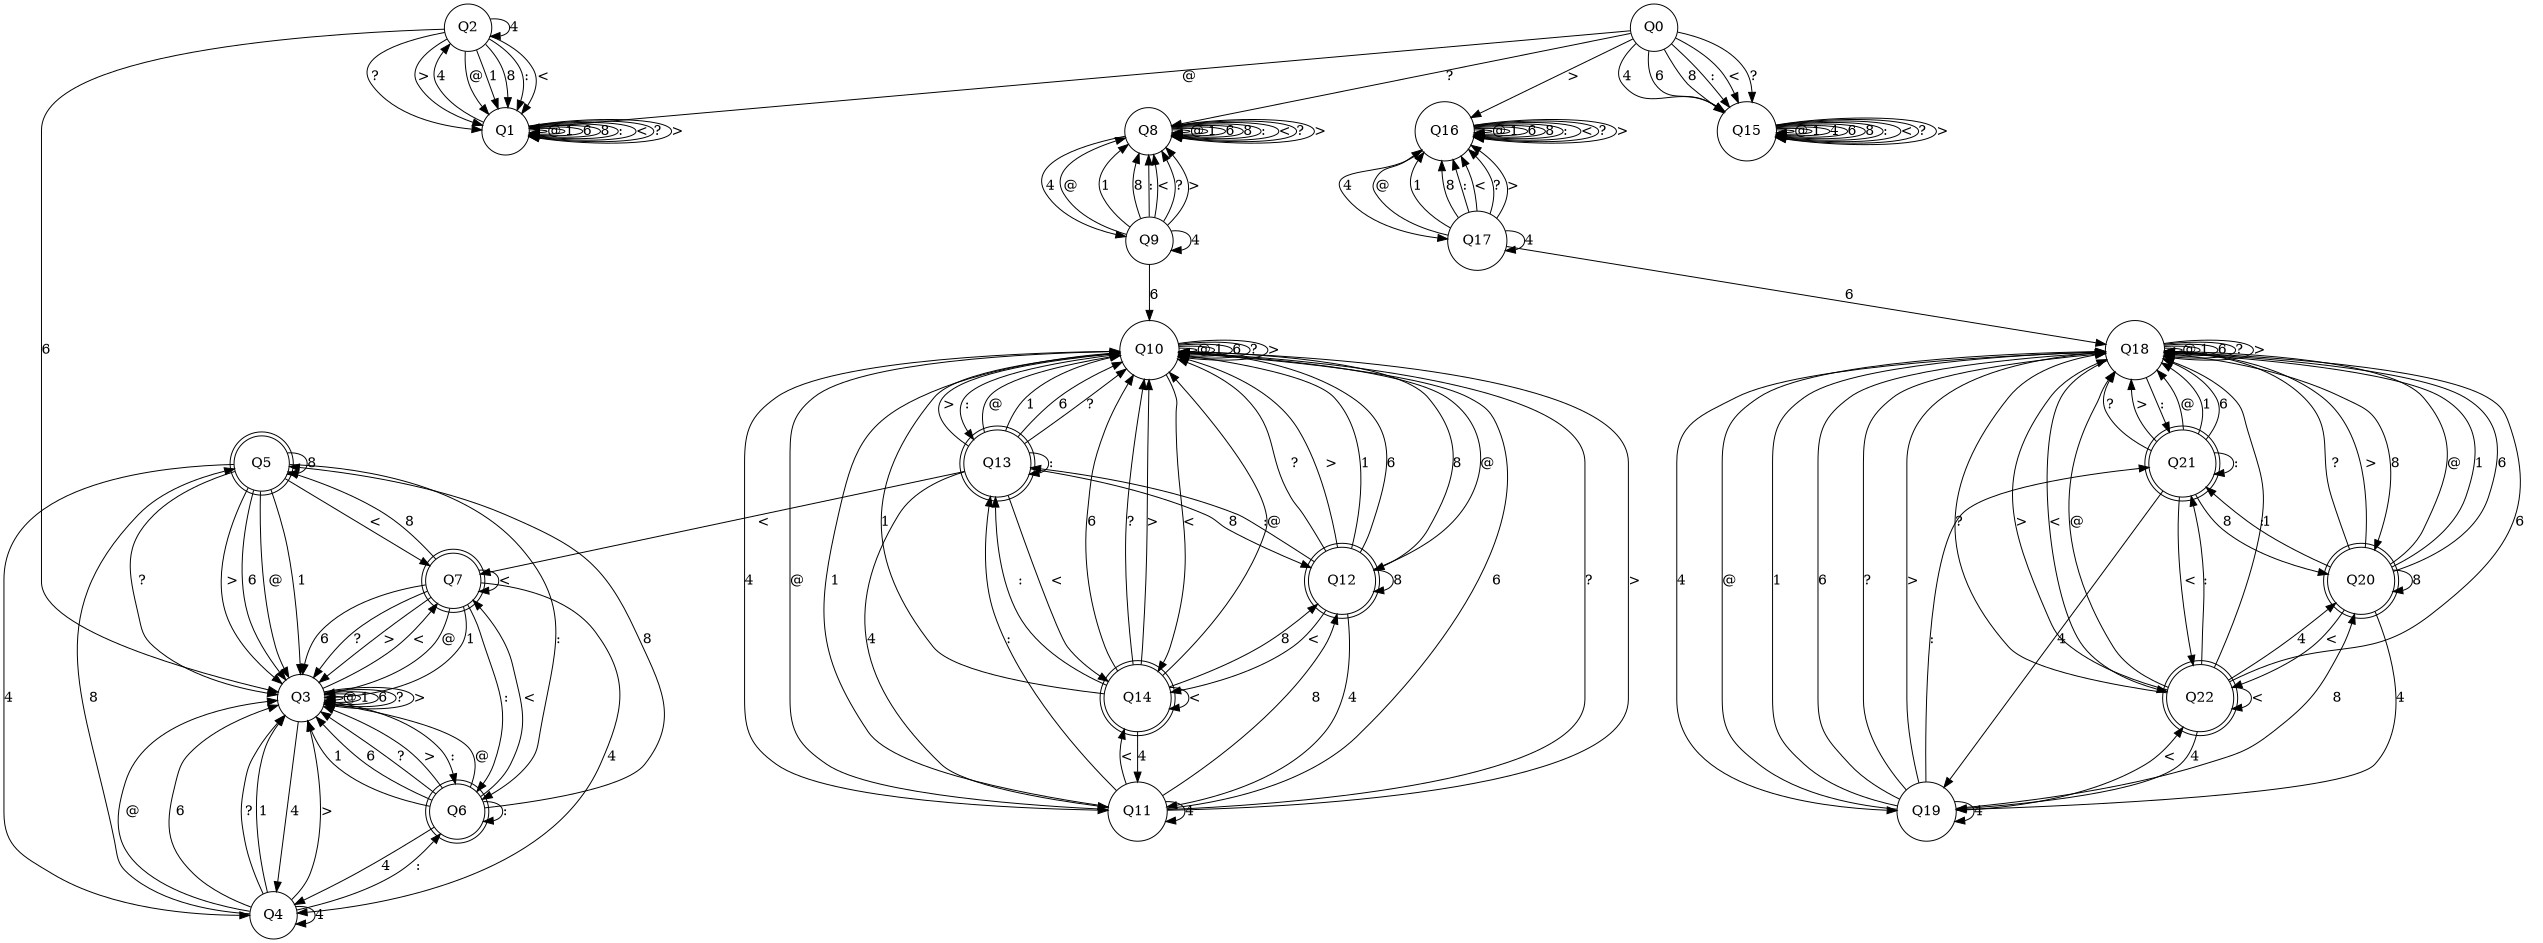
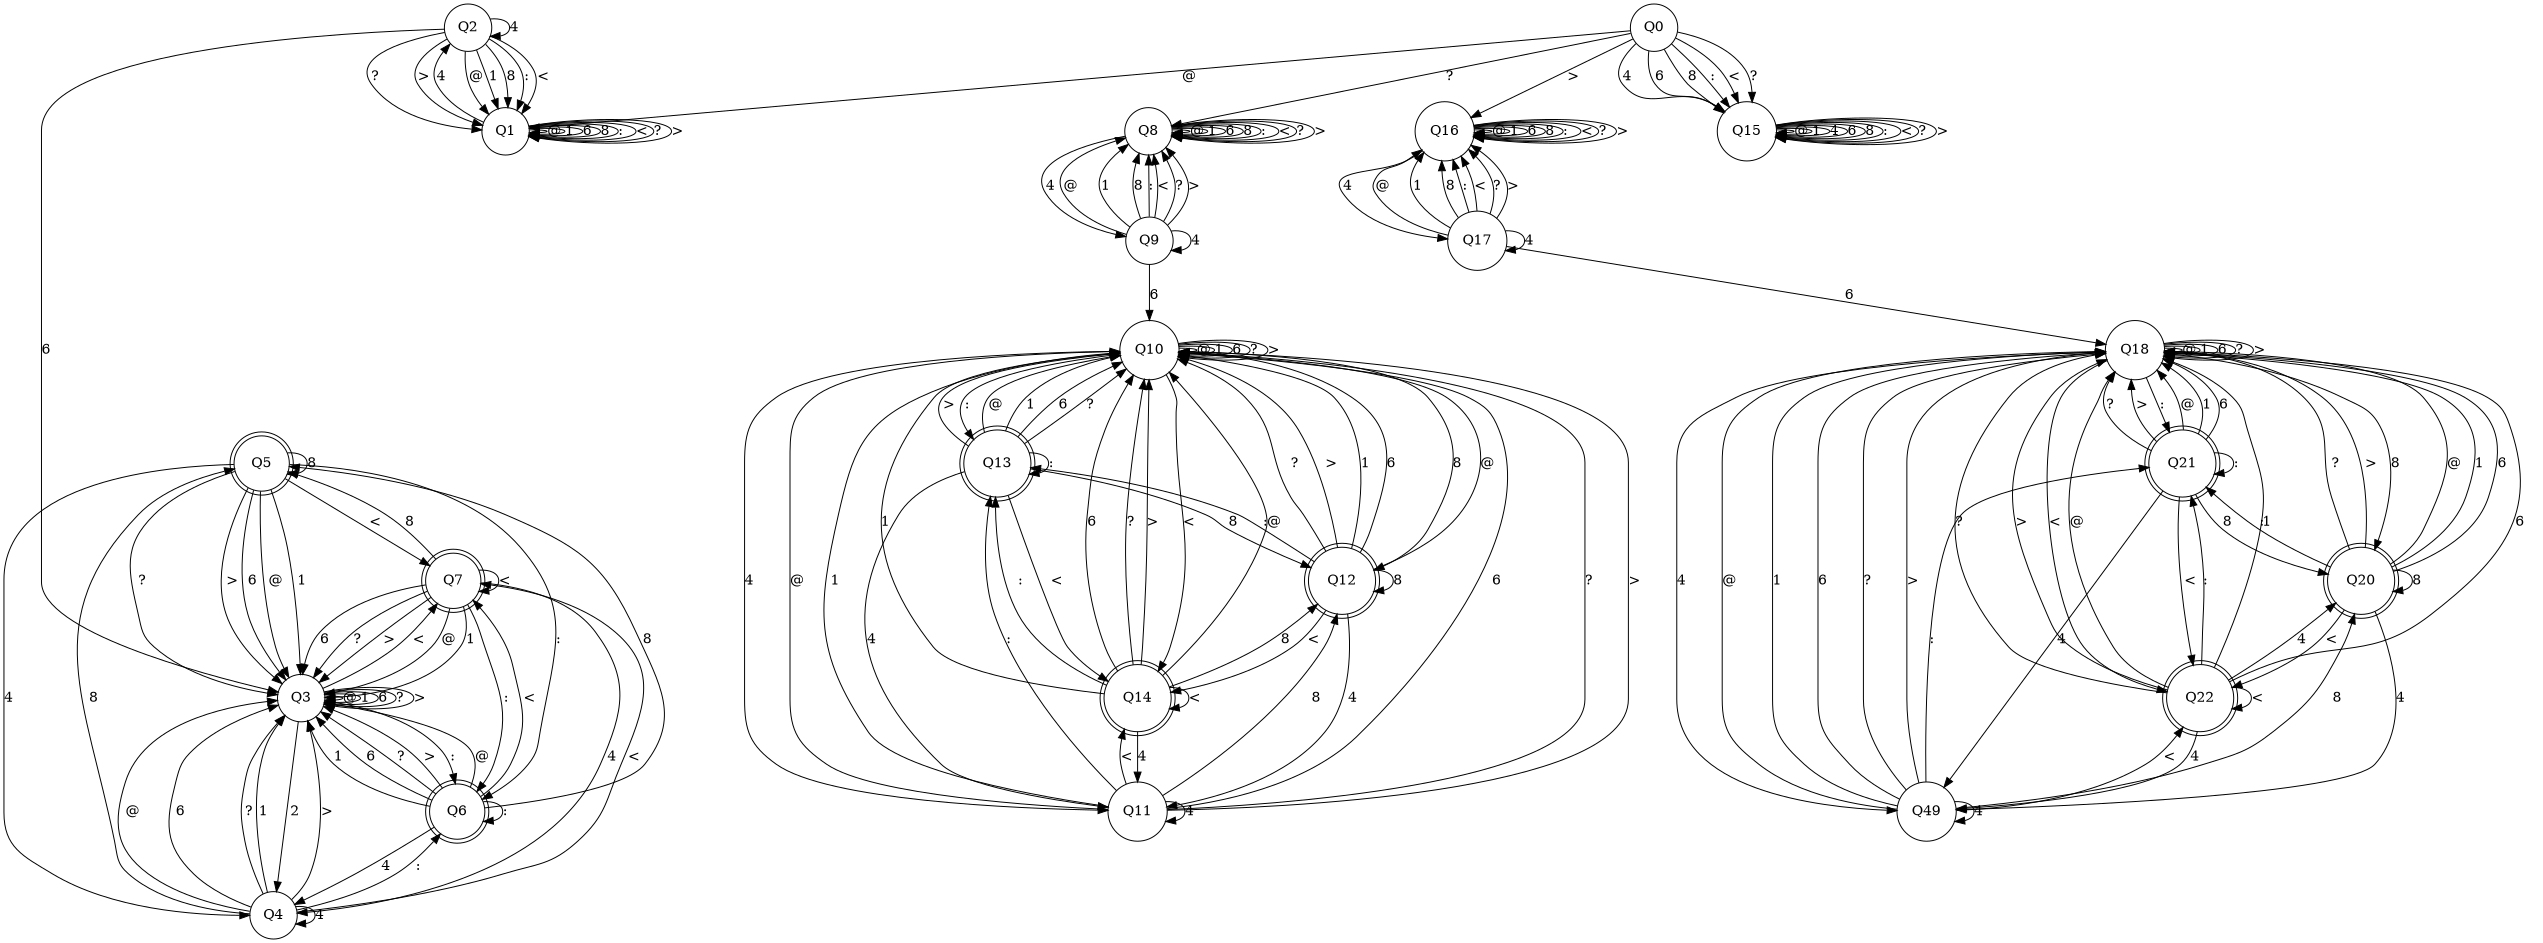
edge "Q13" -> "Q7": now "Q4" -> "Q7"
edge "Q3" -> "Q4": label "4" -> "2"
node "Q19": label "Q19" -> "Q49"
